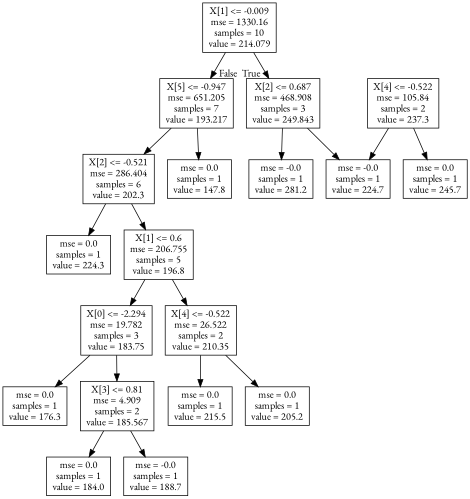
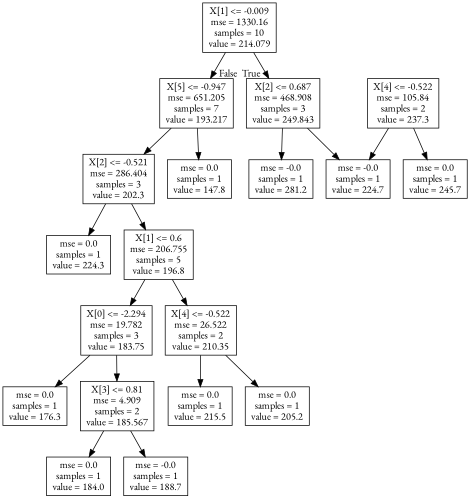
node "X[2] <= -0.521 mse = 286.404 samples = 6 value = 202.3": label "X[2] <= -0.521 mse = 286.404 samples = 6 value = 202.3" -> "X[2] <= -0.521 mse = 286.404 samples = 3 value = 202.3"
